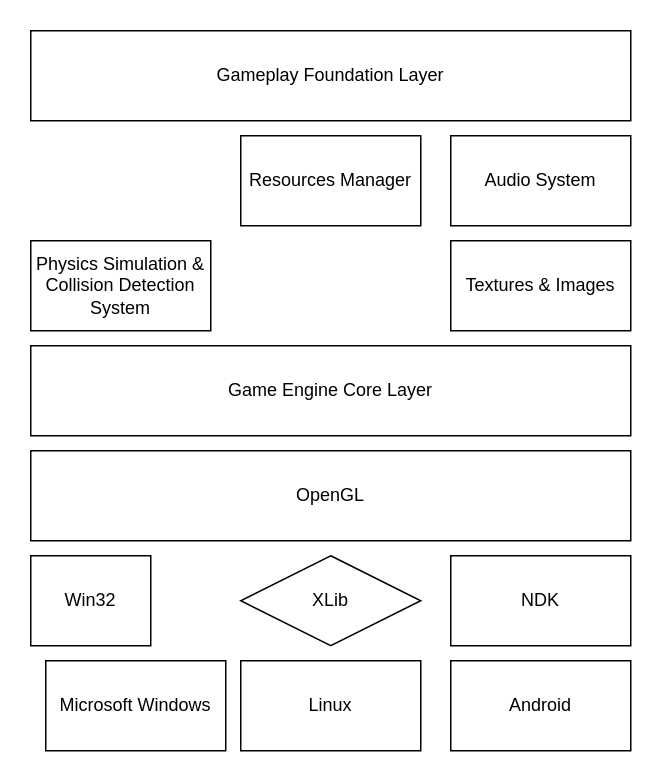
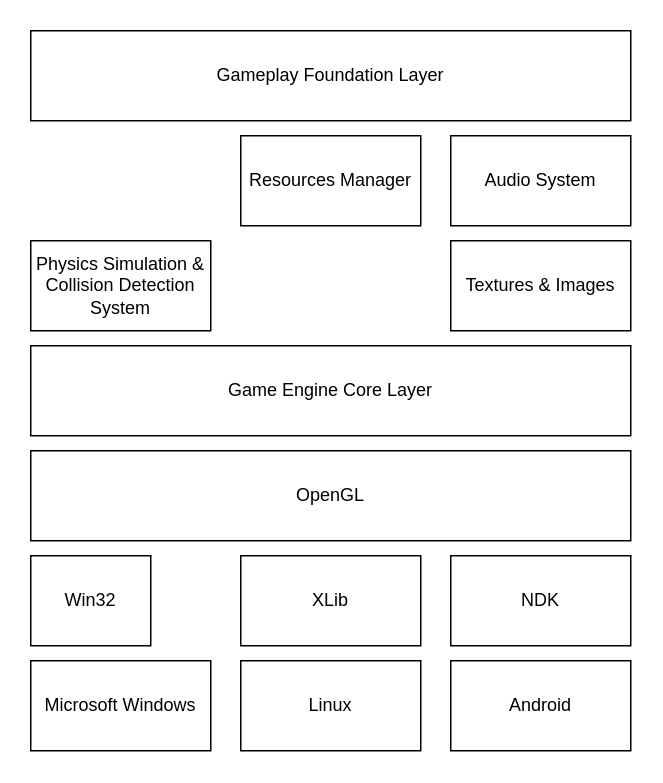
node "XLib": shape diamond -> rectangle
node "Microsoft Windows": moved (136, 706) -> (121, 706)
